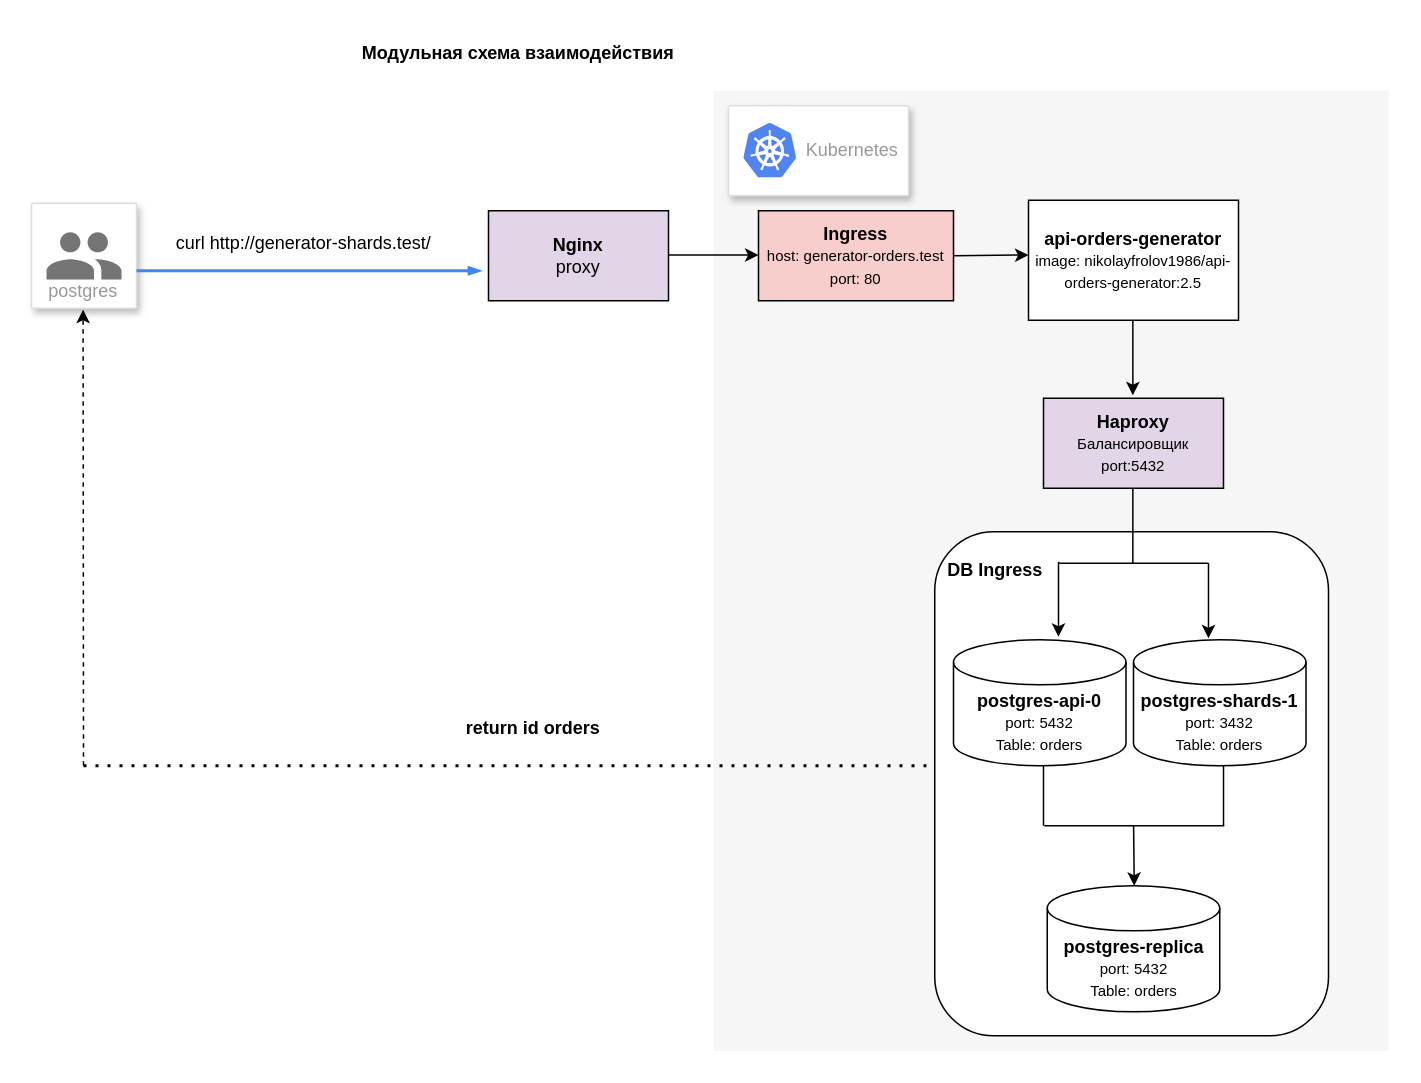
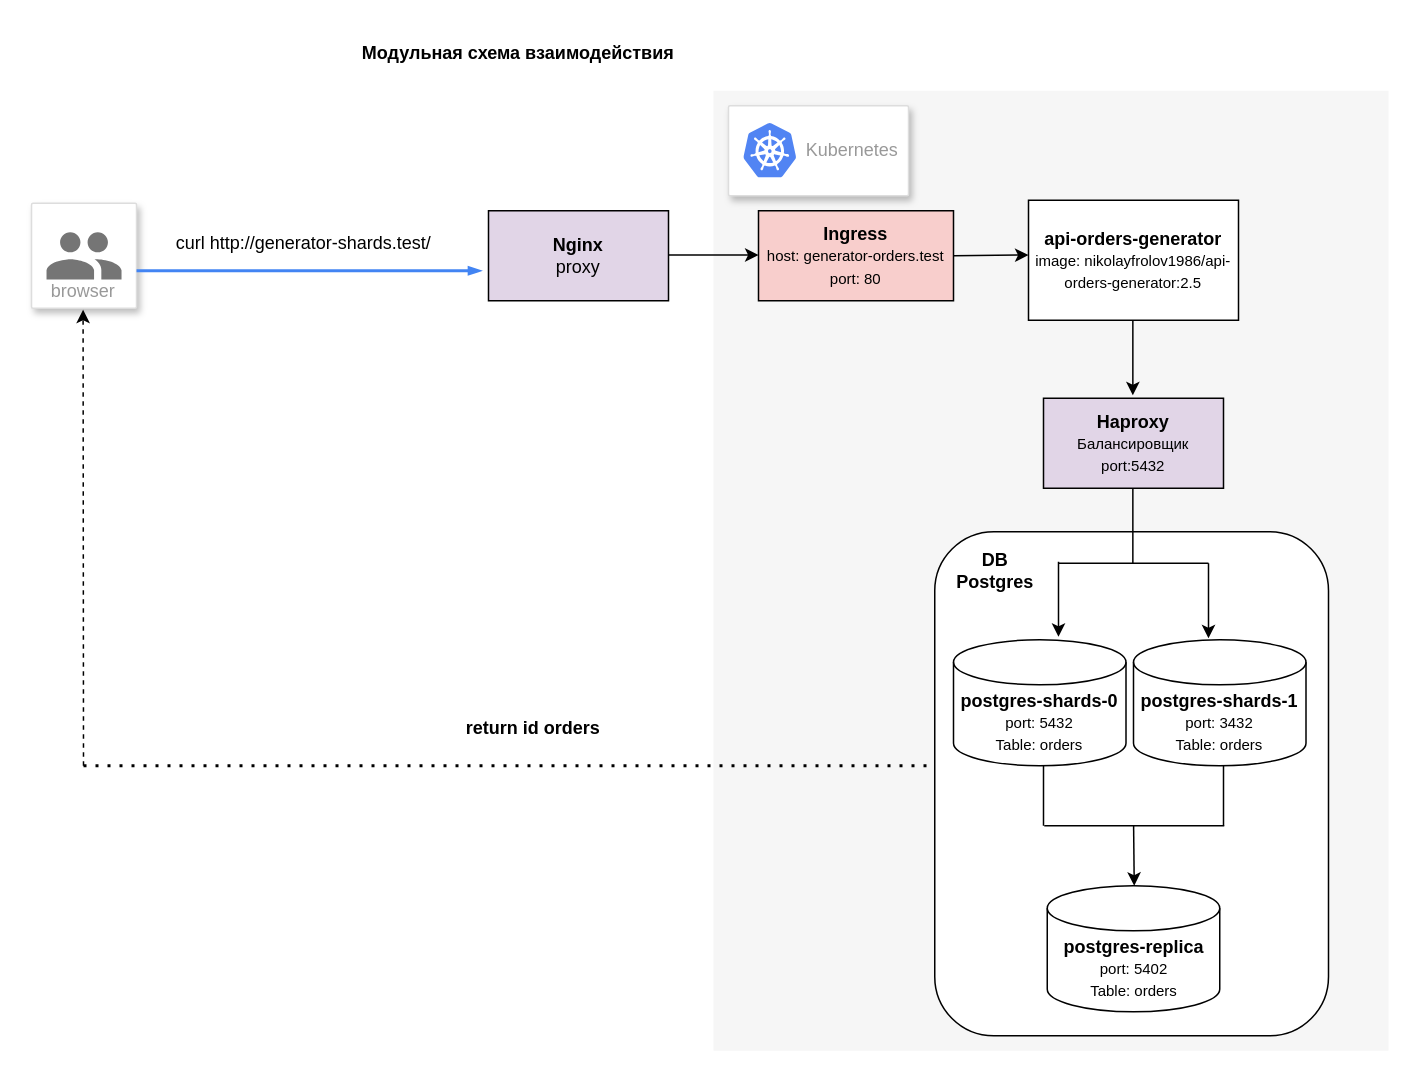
node "postgres": label "postgres" -> "browser"
node "DB Ingress": label "DB Ingress" -> "DB Postgres"
node "postgres-api-0 port: 5432 Table: orders": label "postgres-api-0 port: 5432 Table: orders" -> "postgres-shards-0 port: 5432 Table: orders"
node "postgres-replica port: 5432 Table: orders": label "postgres-replica port: 5432 Table: orders" -> "postgres-replica port: 5402 Table: orders"
